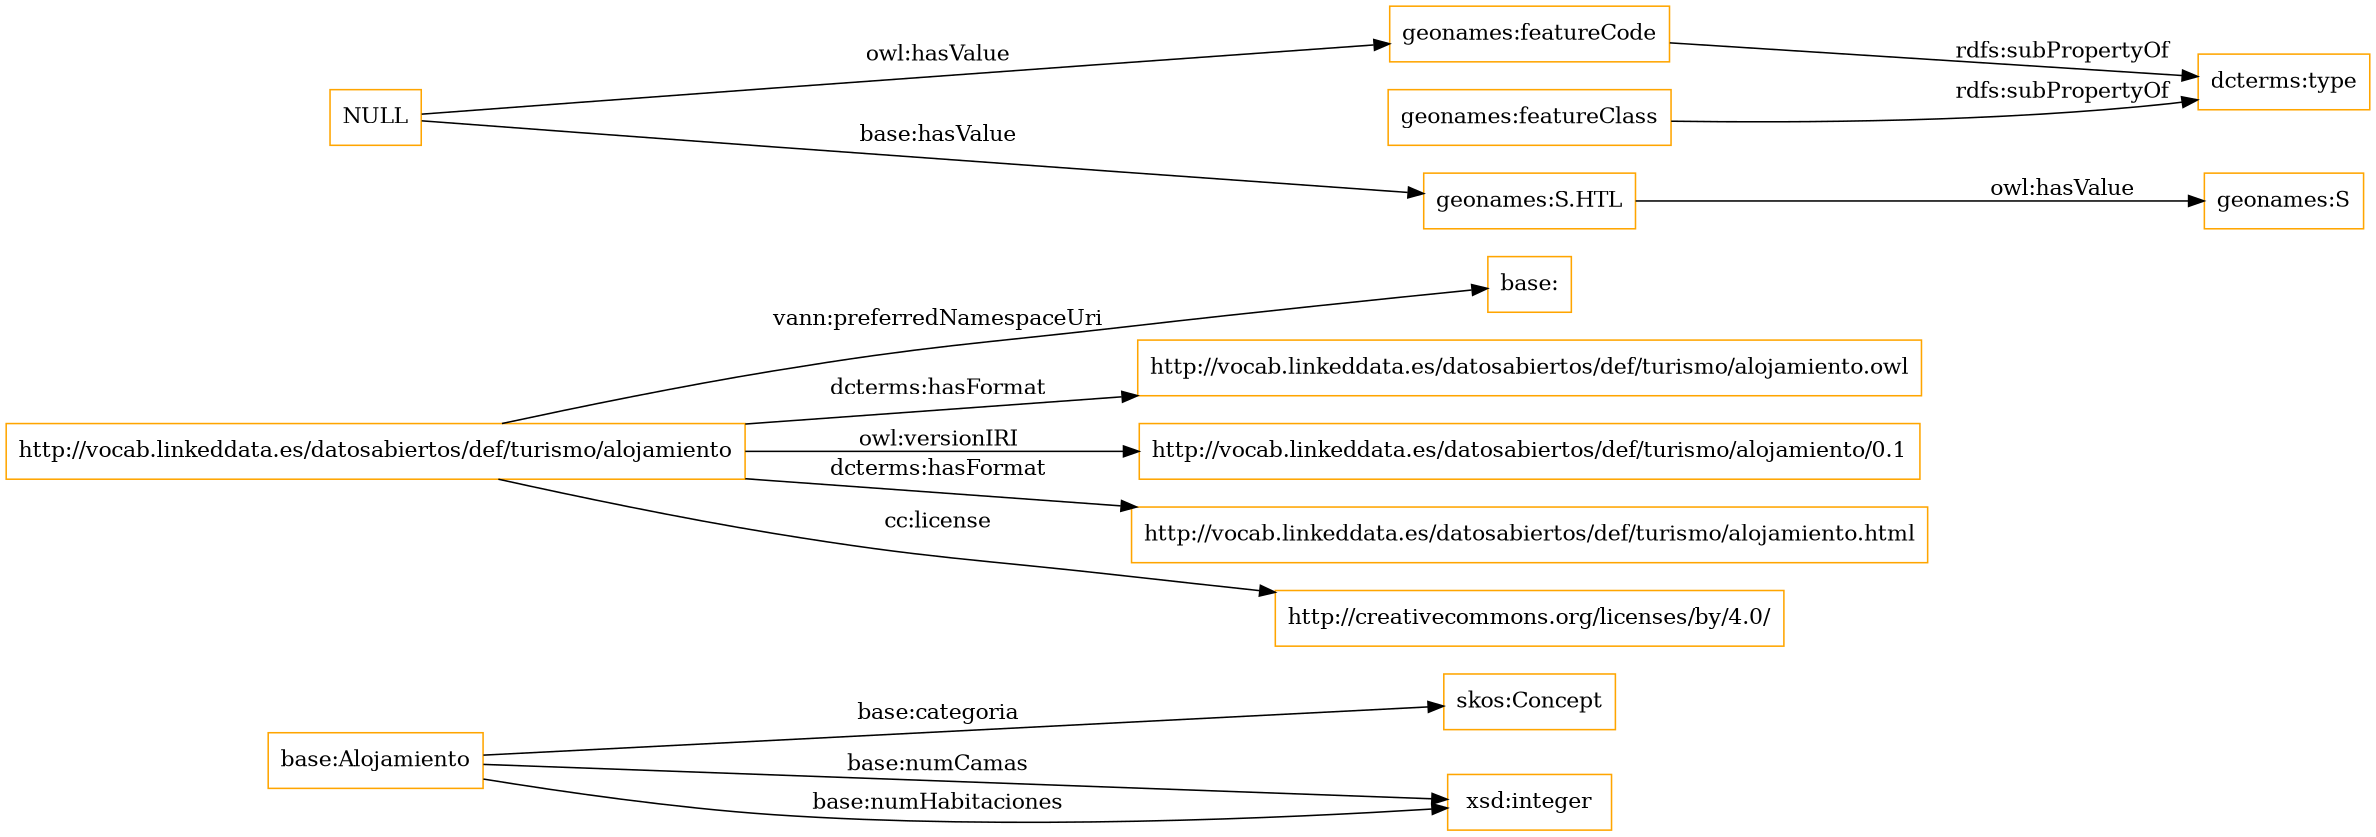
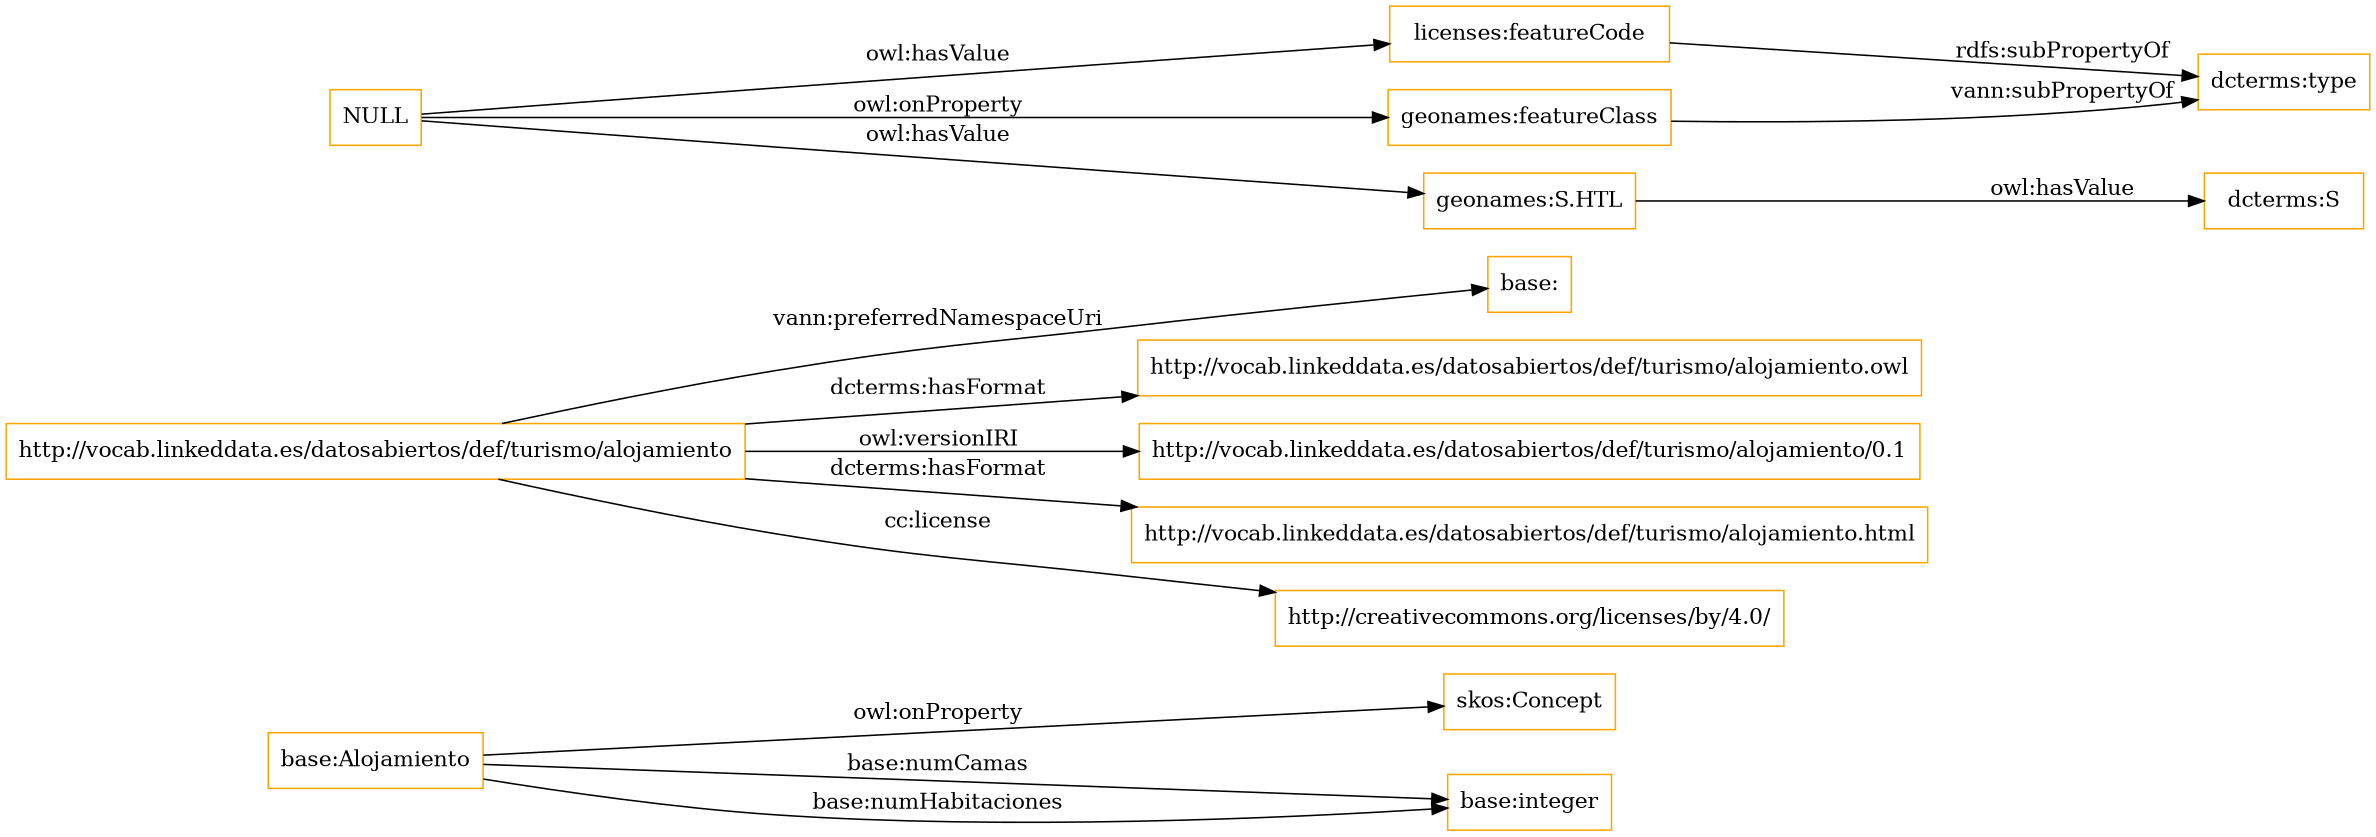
node "geonames:featureCode": label "geonames:featureCode" -> "licenses:featureCode"
edge "geonames:featureClass" -> "dcterms:type": label "rdfs:subPropertyOf" -> "vann:subPropertyOf"
edge "NULL" -> "geonames:featureClass": added, label "owl:onProperty"
edge "NULL" -> "geonames:S.HTL": label "base:hasValue" -> "owl:hasValue"
node "geonames:S": label "geonames:S" -> "dcterms:S"
edge "base:Alojamiento" -> "skos:Concept": label "base:categoria" -> "owl:onProperty"
node "xsd:integer": label "xsd:integer" -> "base:integer"
